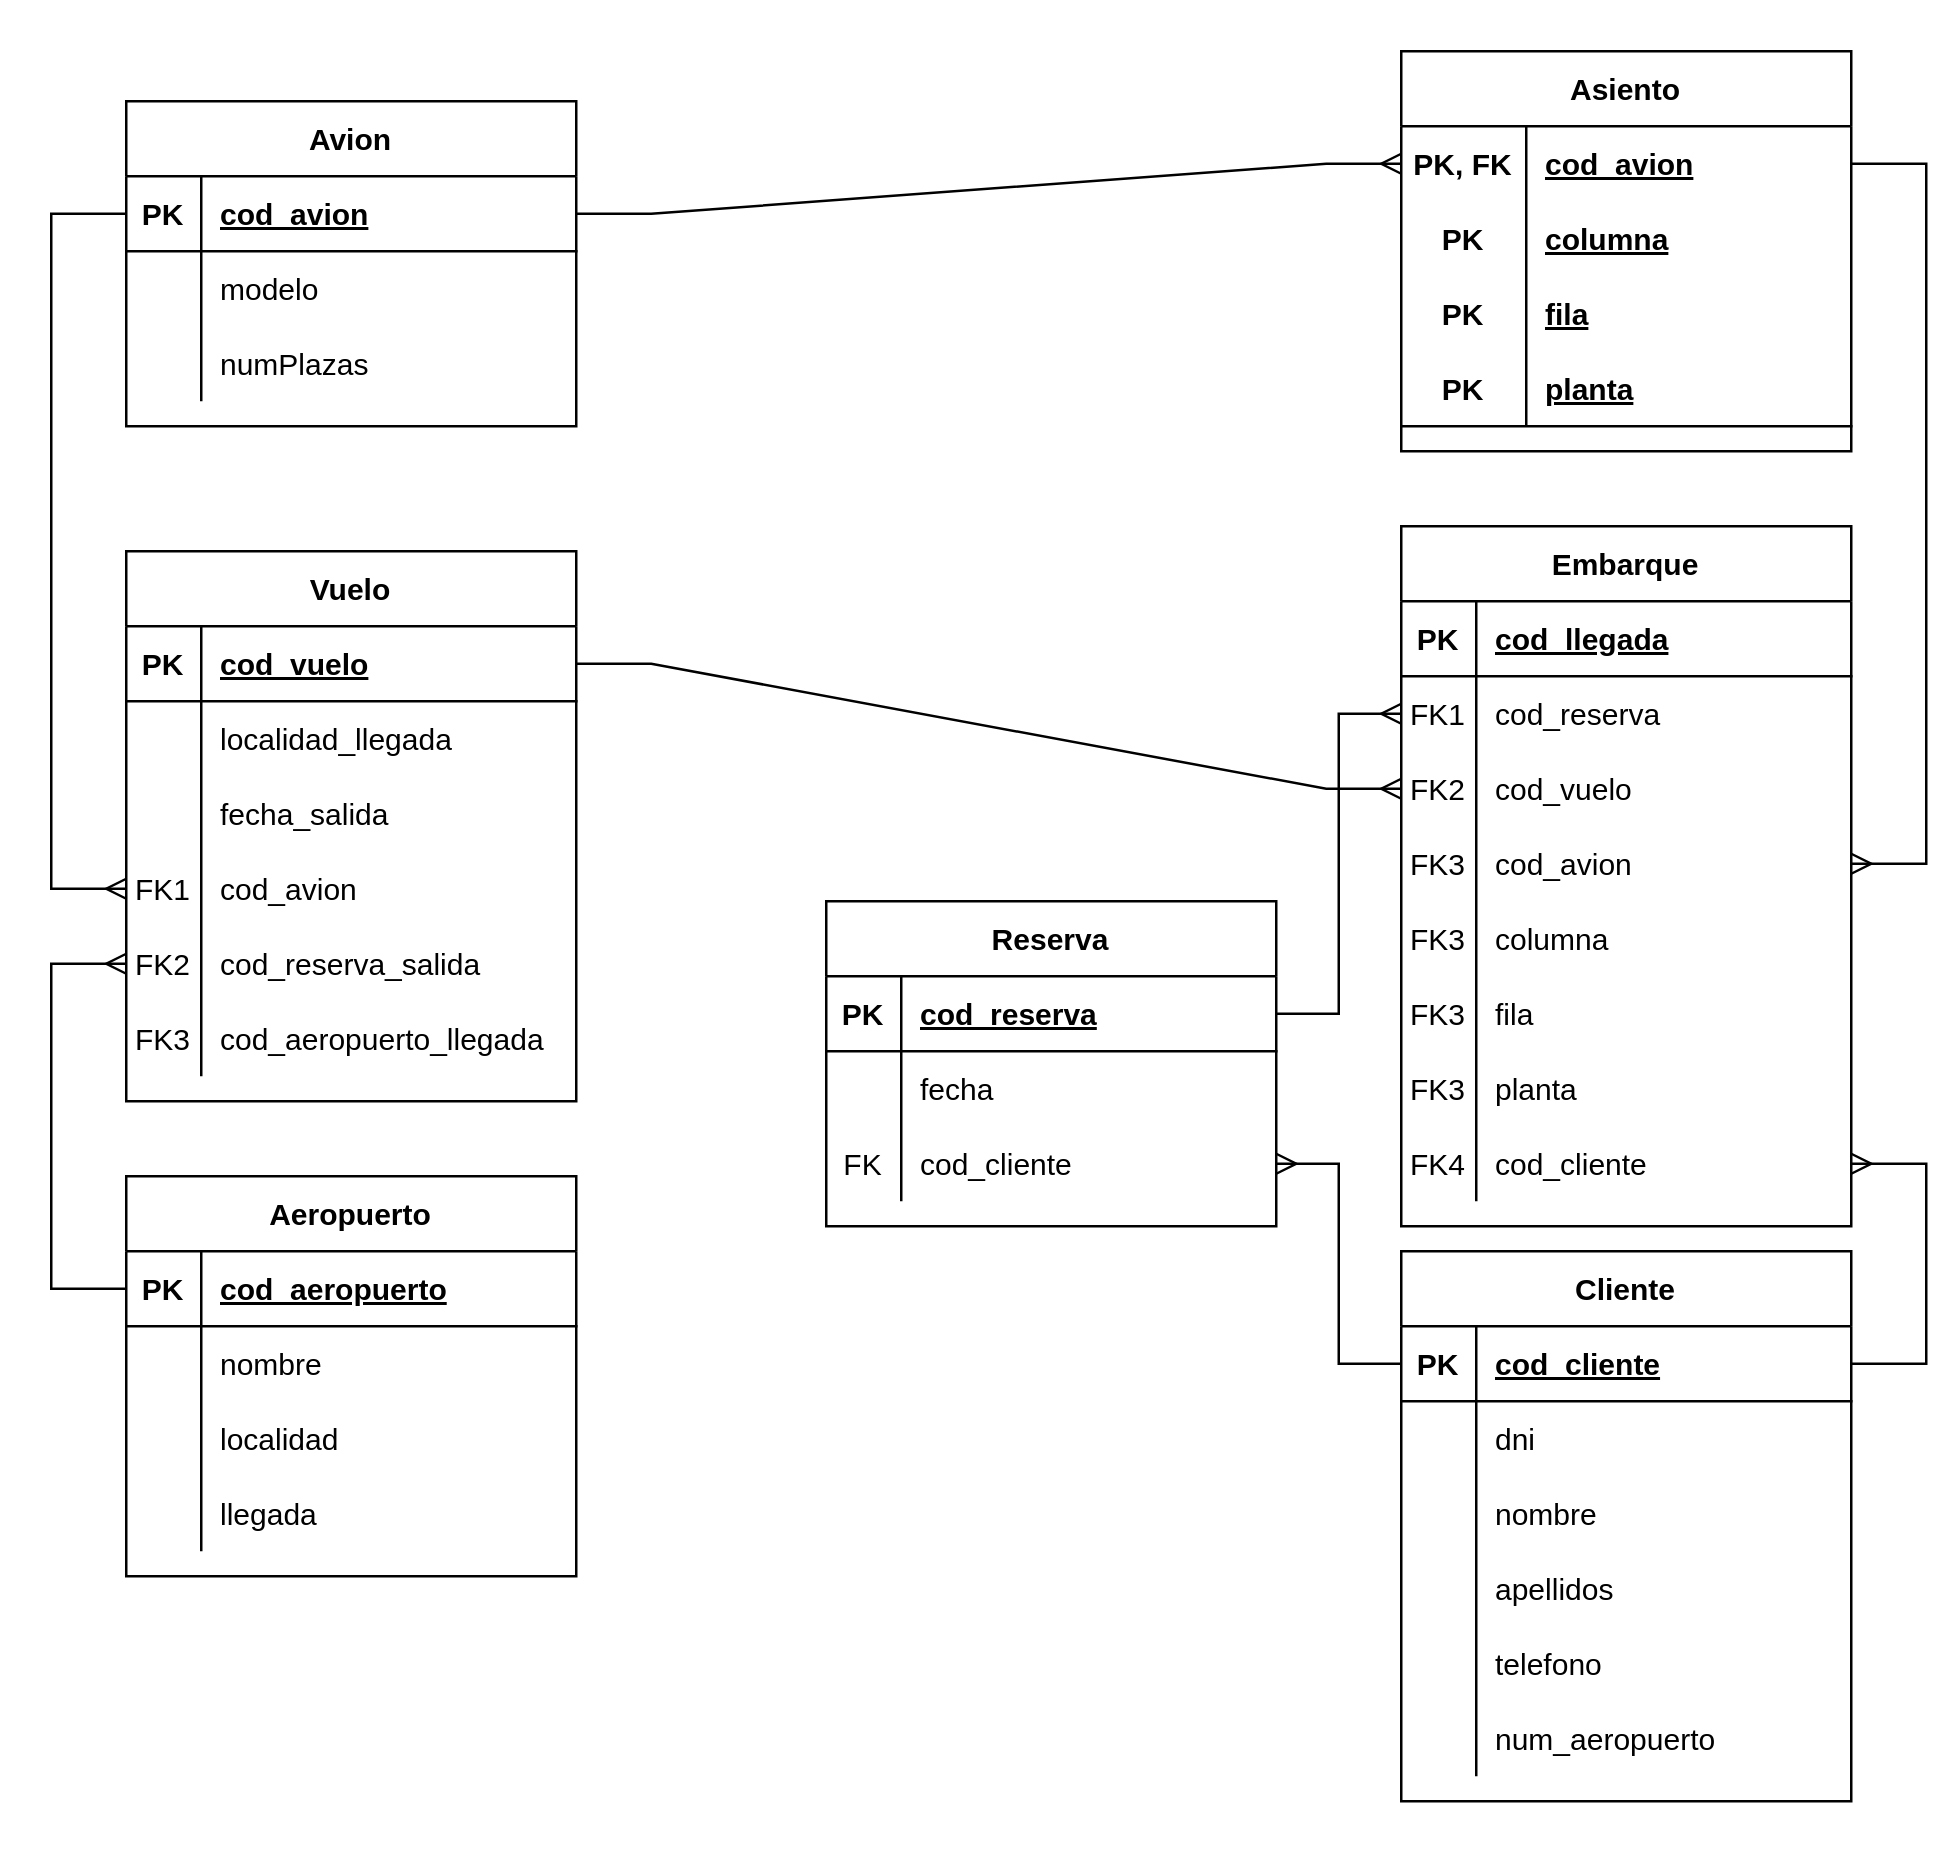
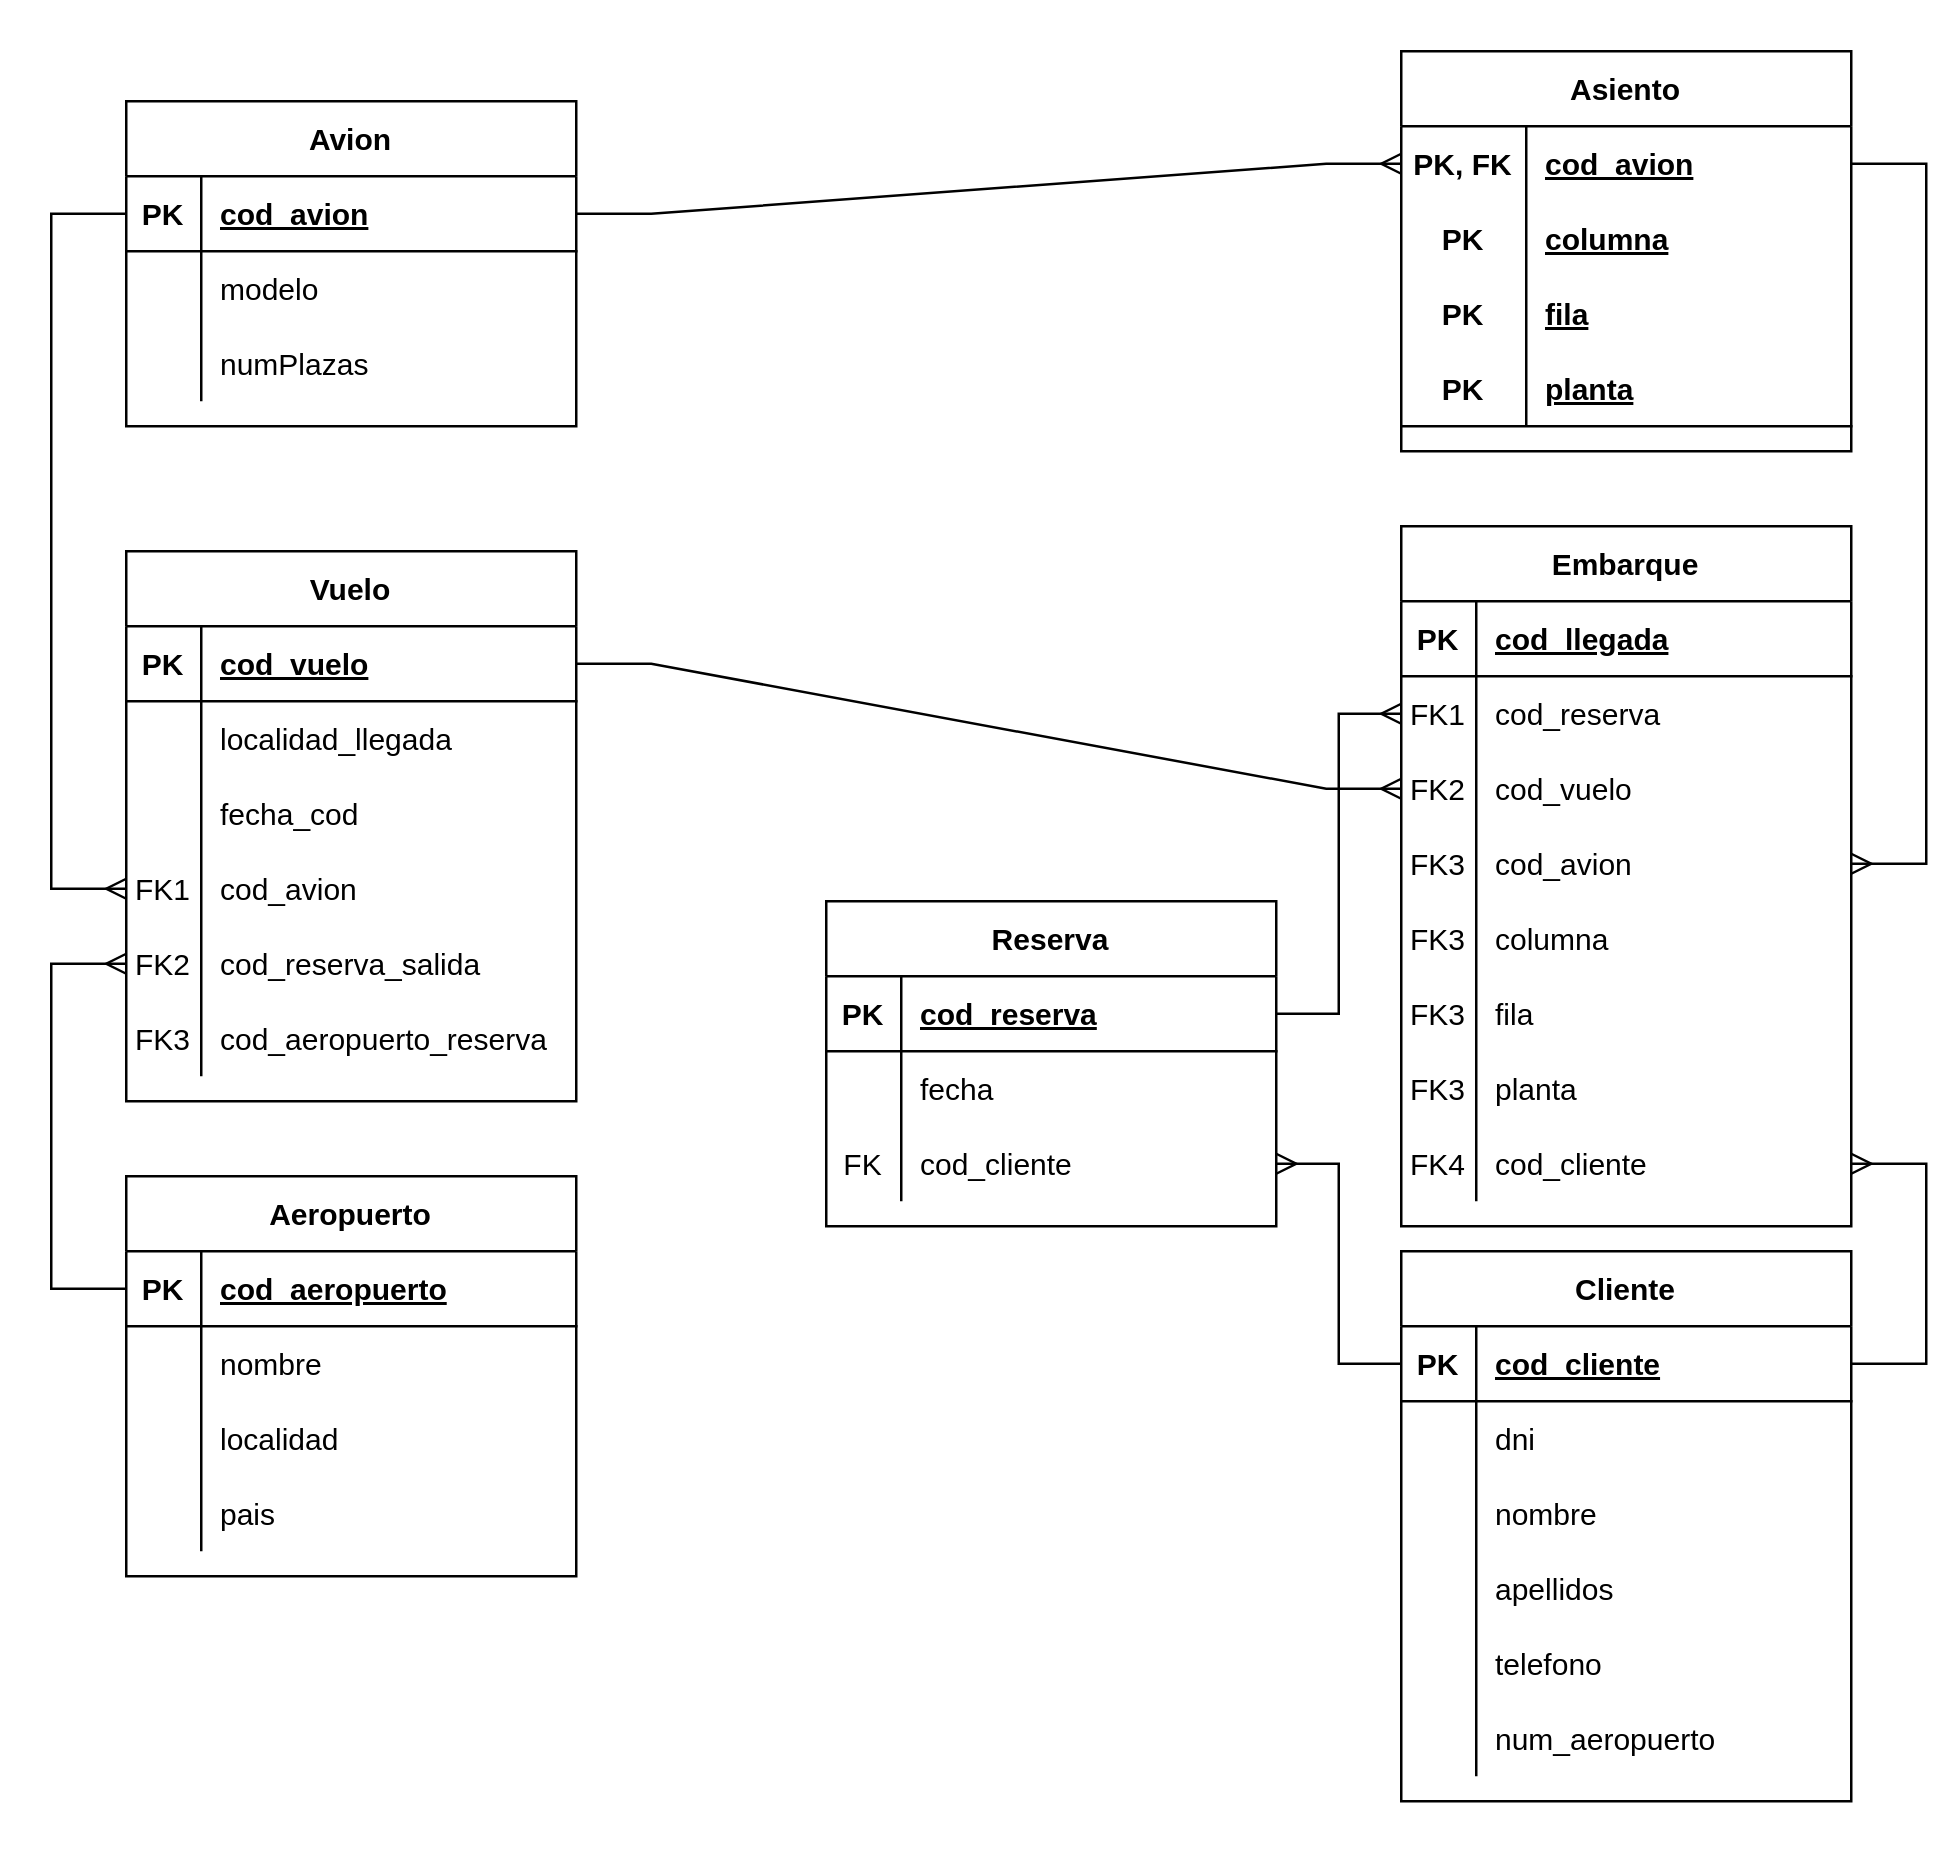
node "fecha_salida": label "fecha_salida" -> "fecha_cod"
node "cod_aeropuerto_llegada": label "cod_aeropuerto_llegada" -> "cod_aeropuerto_reserva"
node "llegada": label "llegada" -> "pais"
